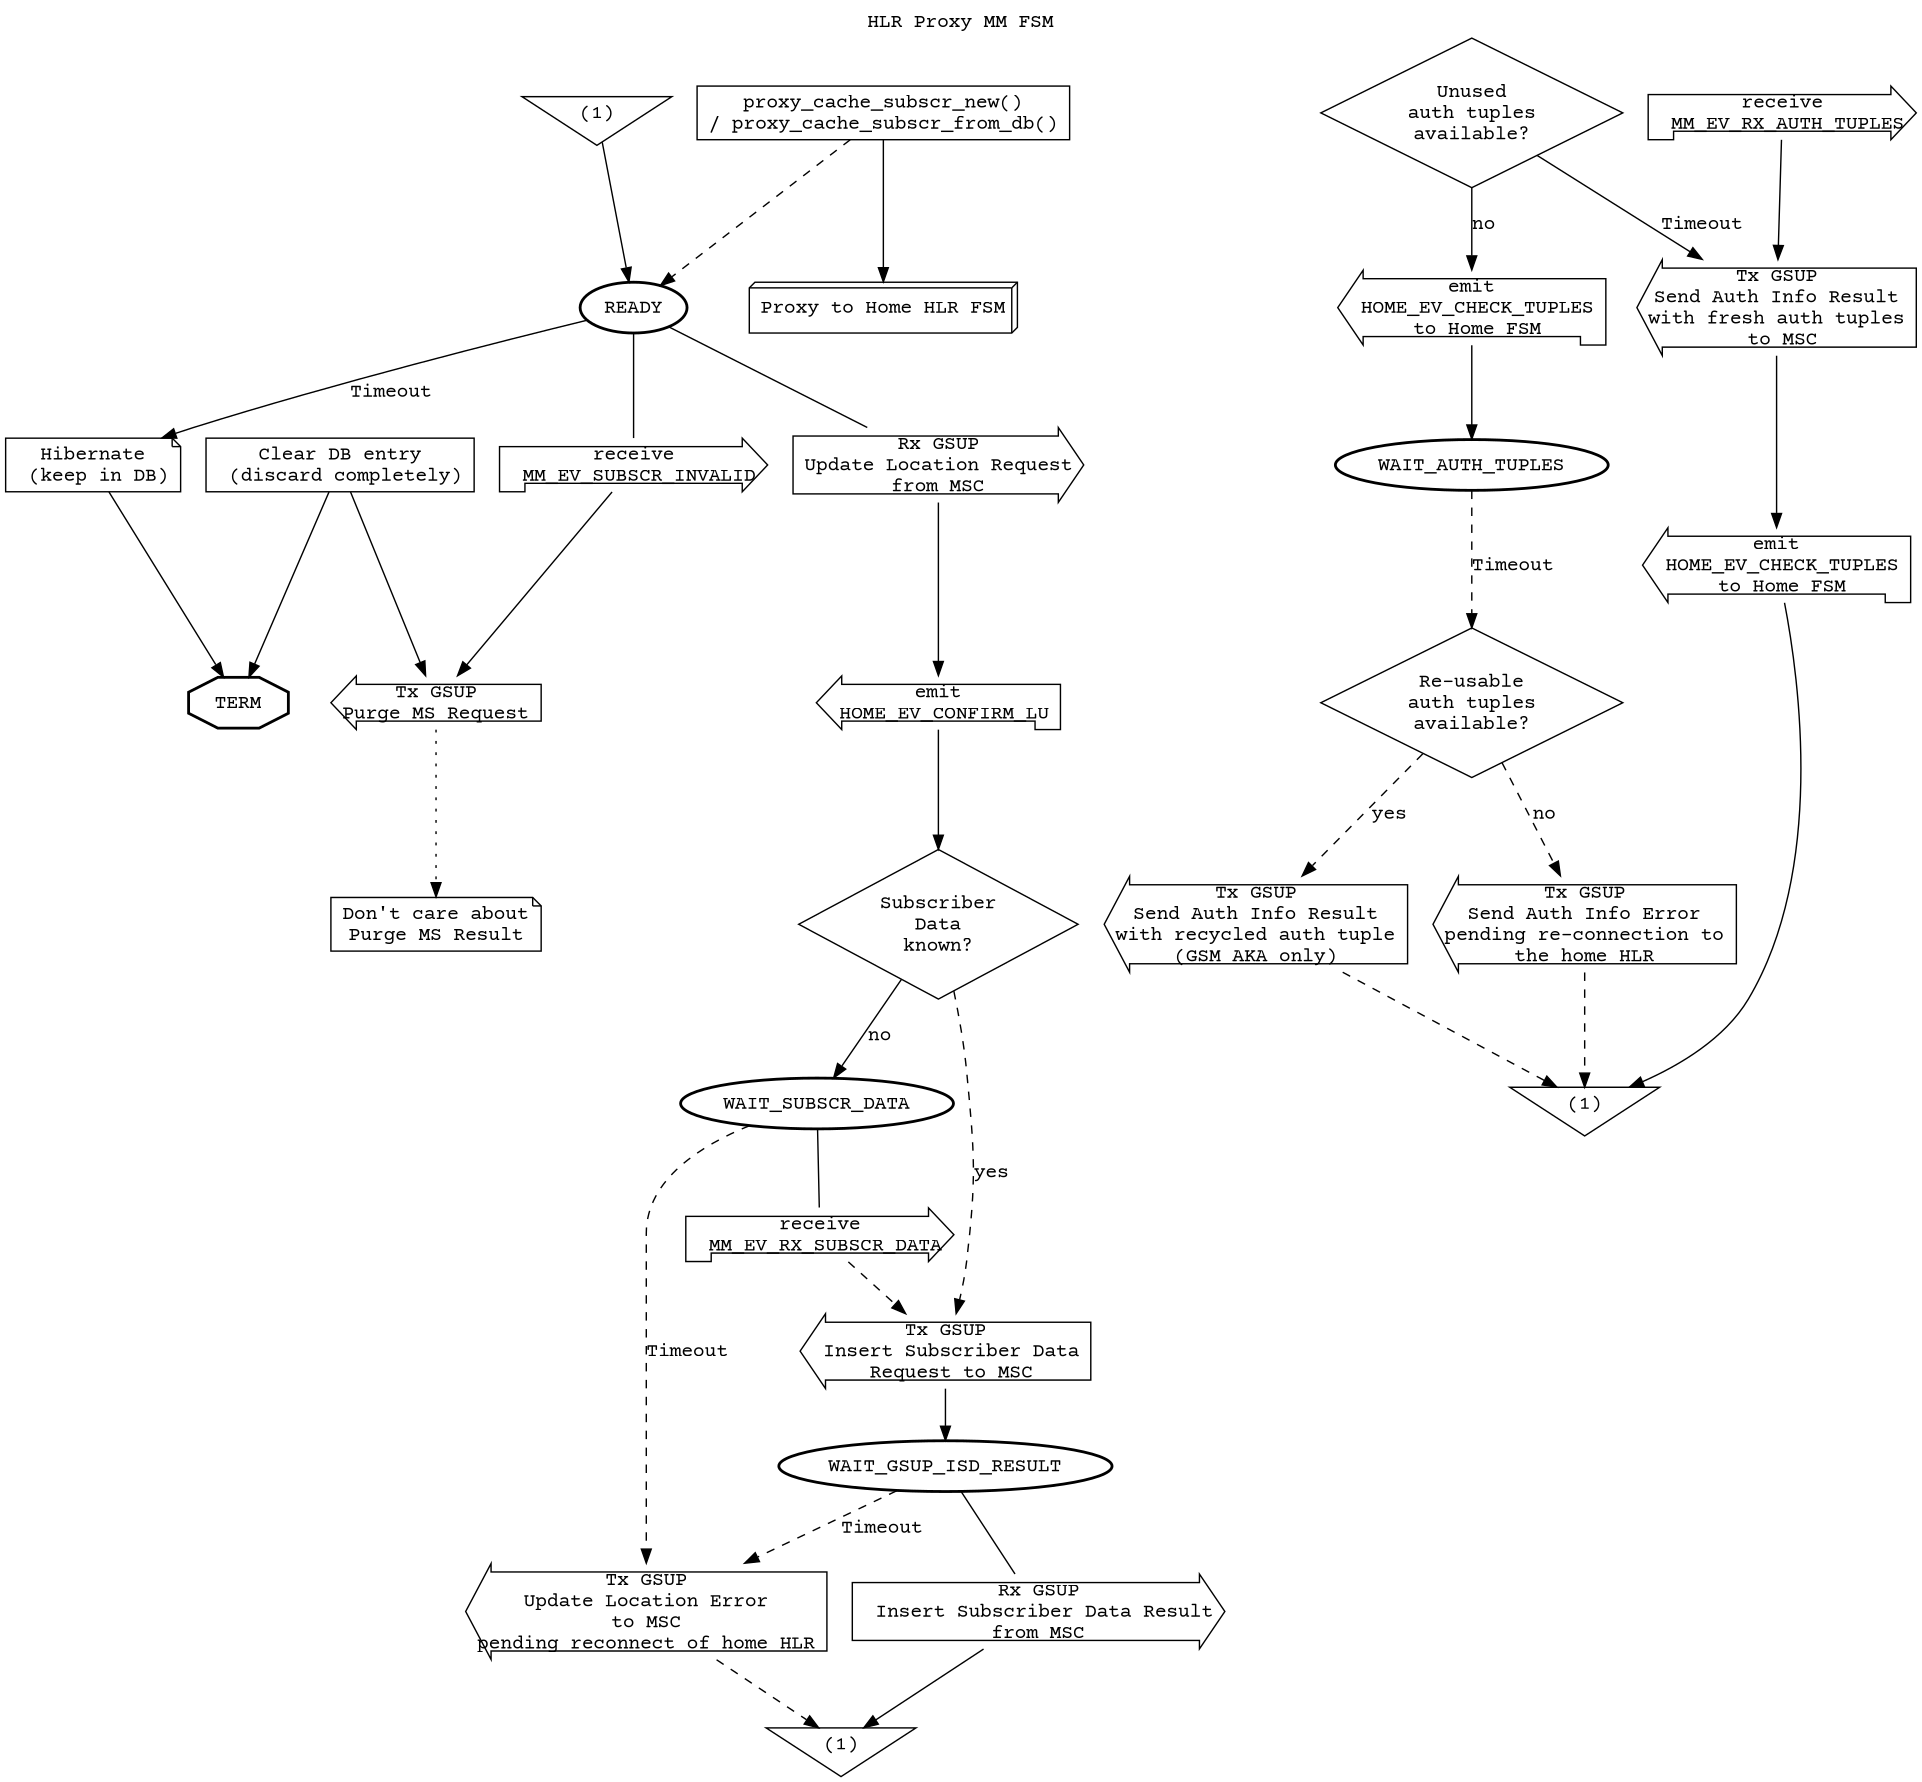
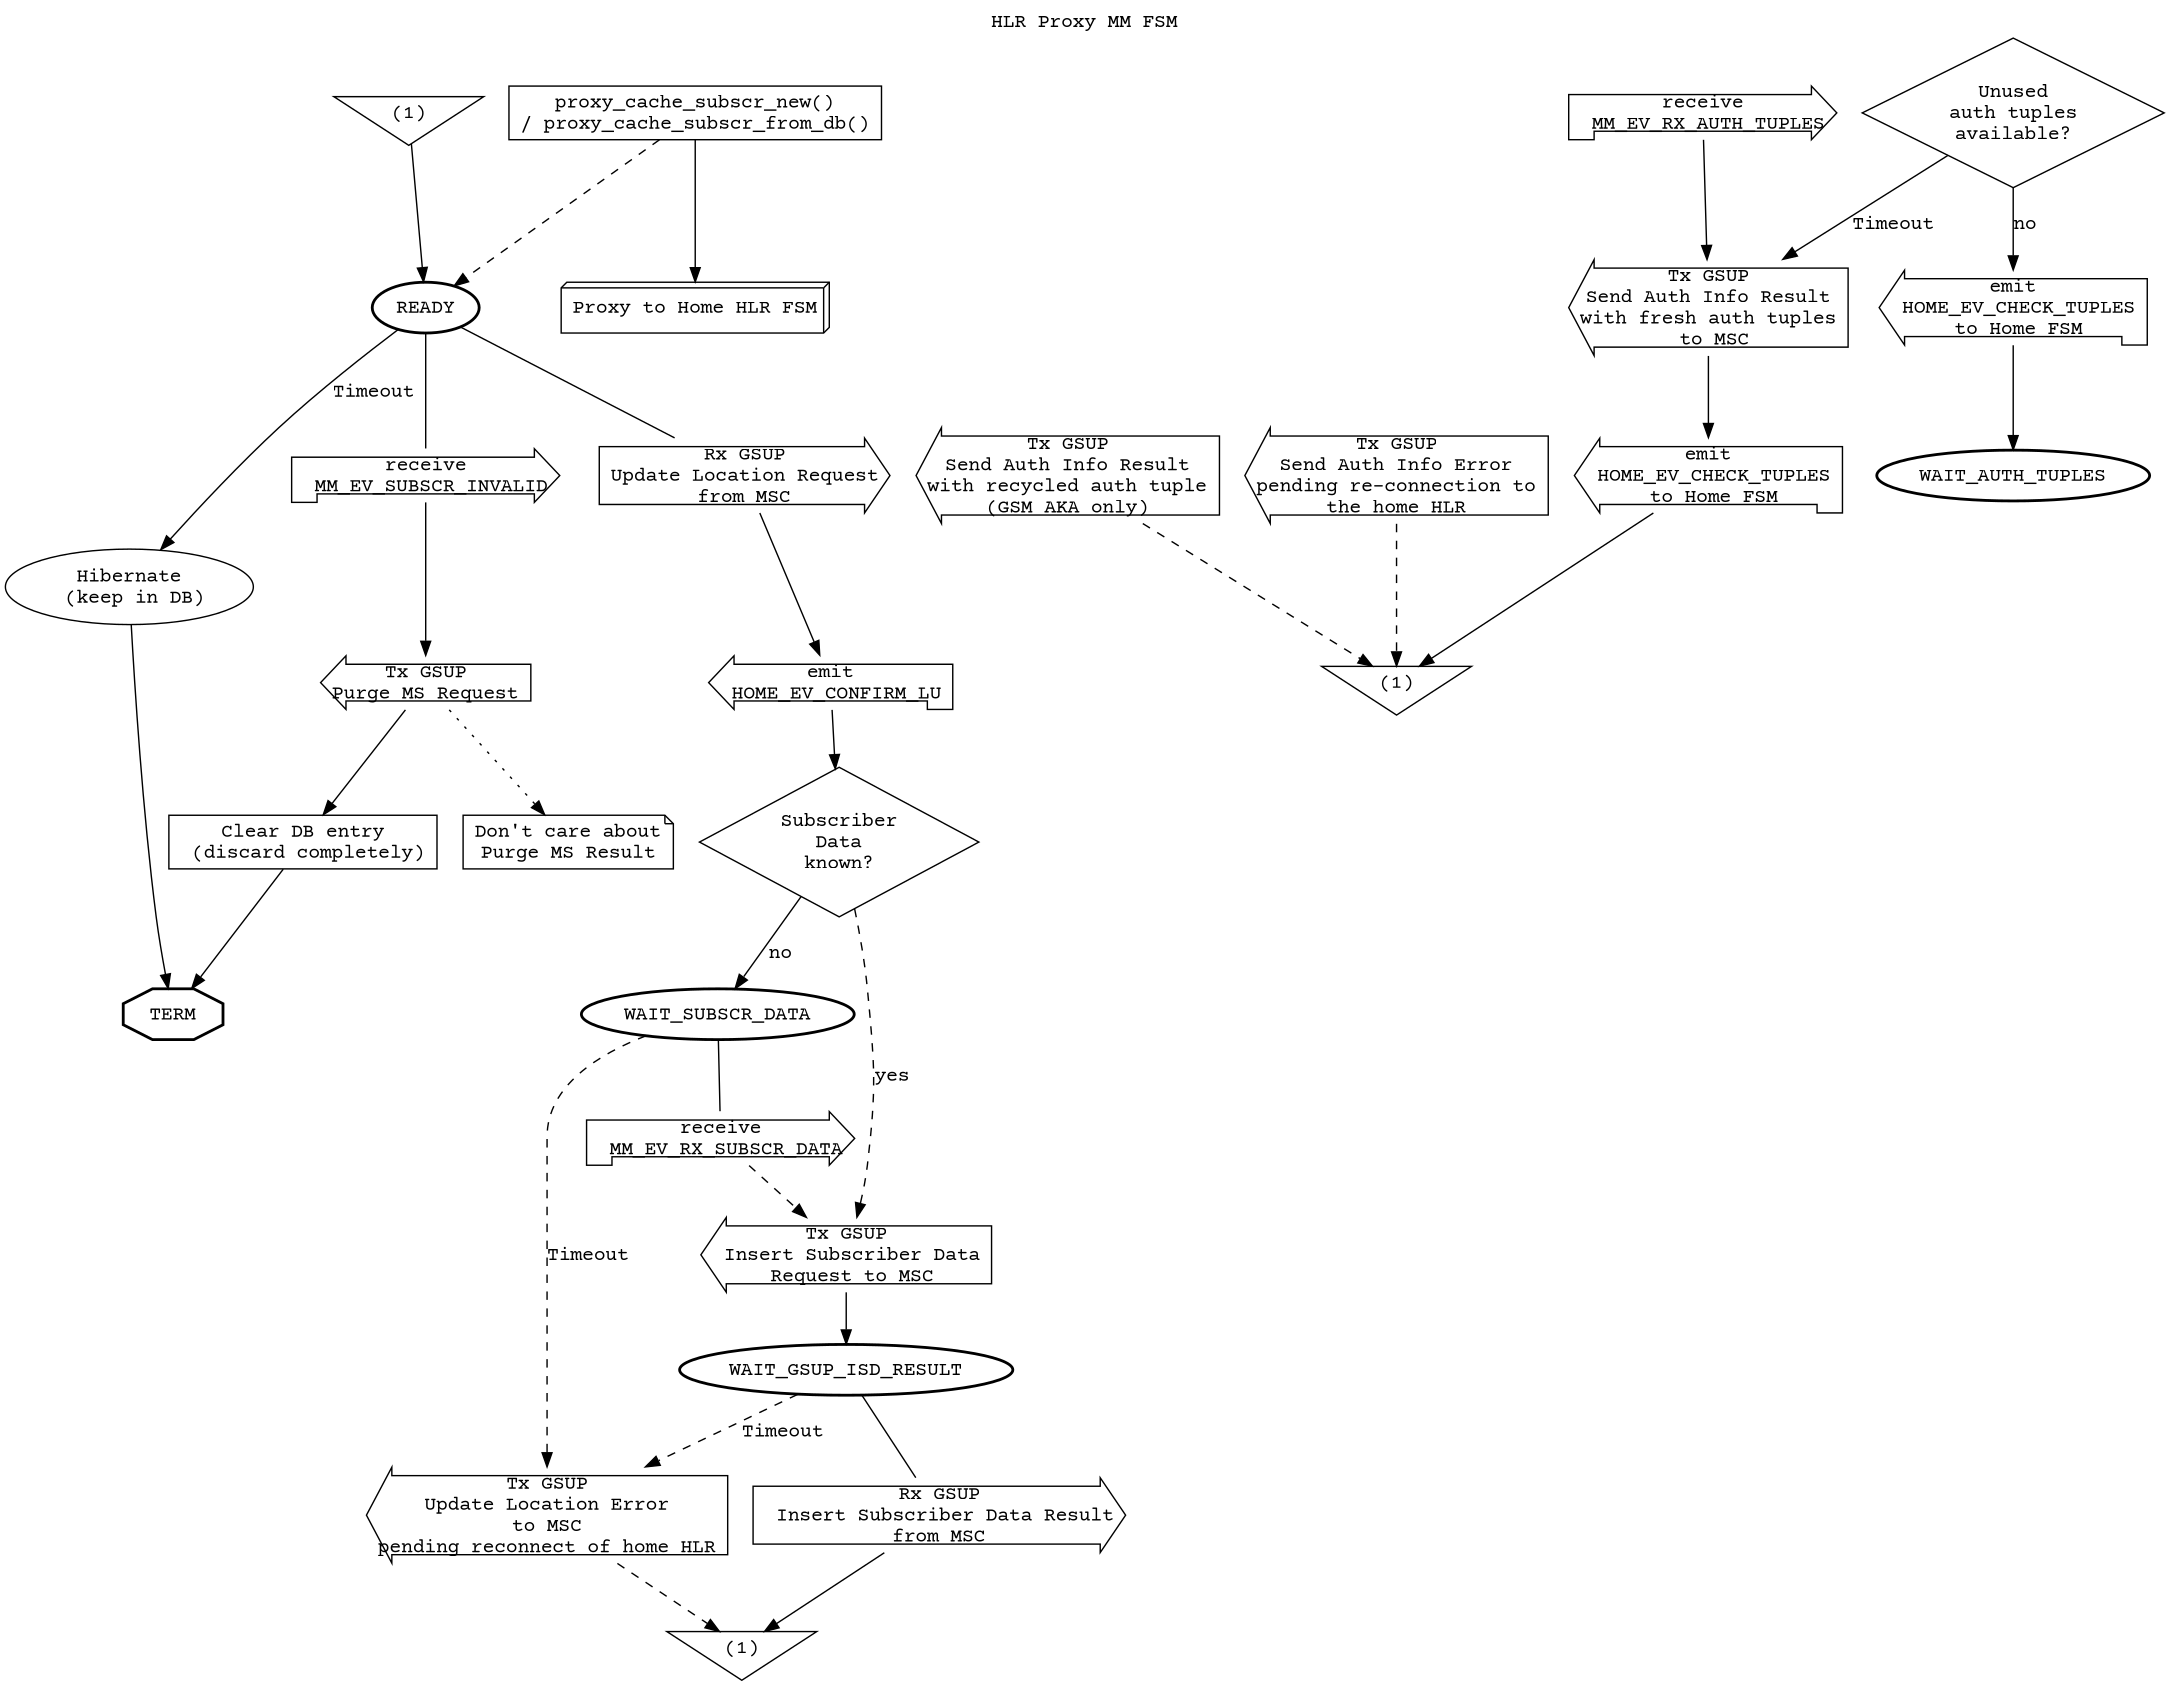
node "Hibernate (keep in DB)": shape note -> ellipse
edge "Clear DB entry (discard completely)" -> "Tx GSUP Purge MS Request": reversed
node "Re-usable auth tuples available?": removed
